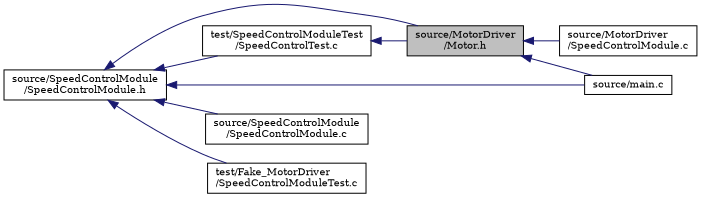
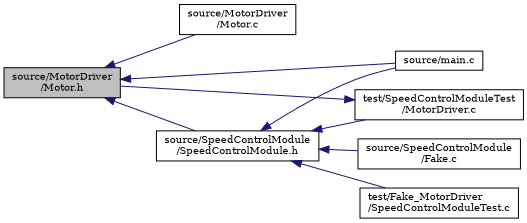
edge "source/MotorDriver /Motor.h" -> "source/SpeedControlModule /SpeedControlModule.h": reversed
node "test/SpeedControlModuleTest /SpeedControlTest.c": label "test/SpeedControlModuleTest /SpeedControlTest.c" -> "test/SpeedControlModuleTest /MotorDriver.c"
node "source/MotorDriver /SpeedControlModule.c": label "source/MotorDriver /SpeedControlModule.c" -> "source/MotorDriver /Motor.c"
node "source/SpeedControlModule /SpeedControlModule.c": label "source/SpeedControlModule /SpeedControlModule.c" -> "source/SpeedControlModule /Fake.c"
